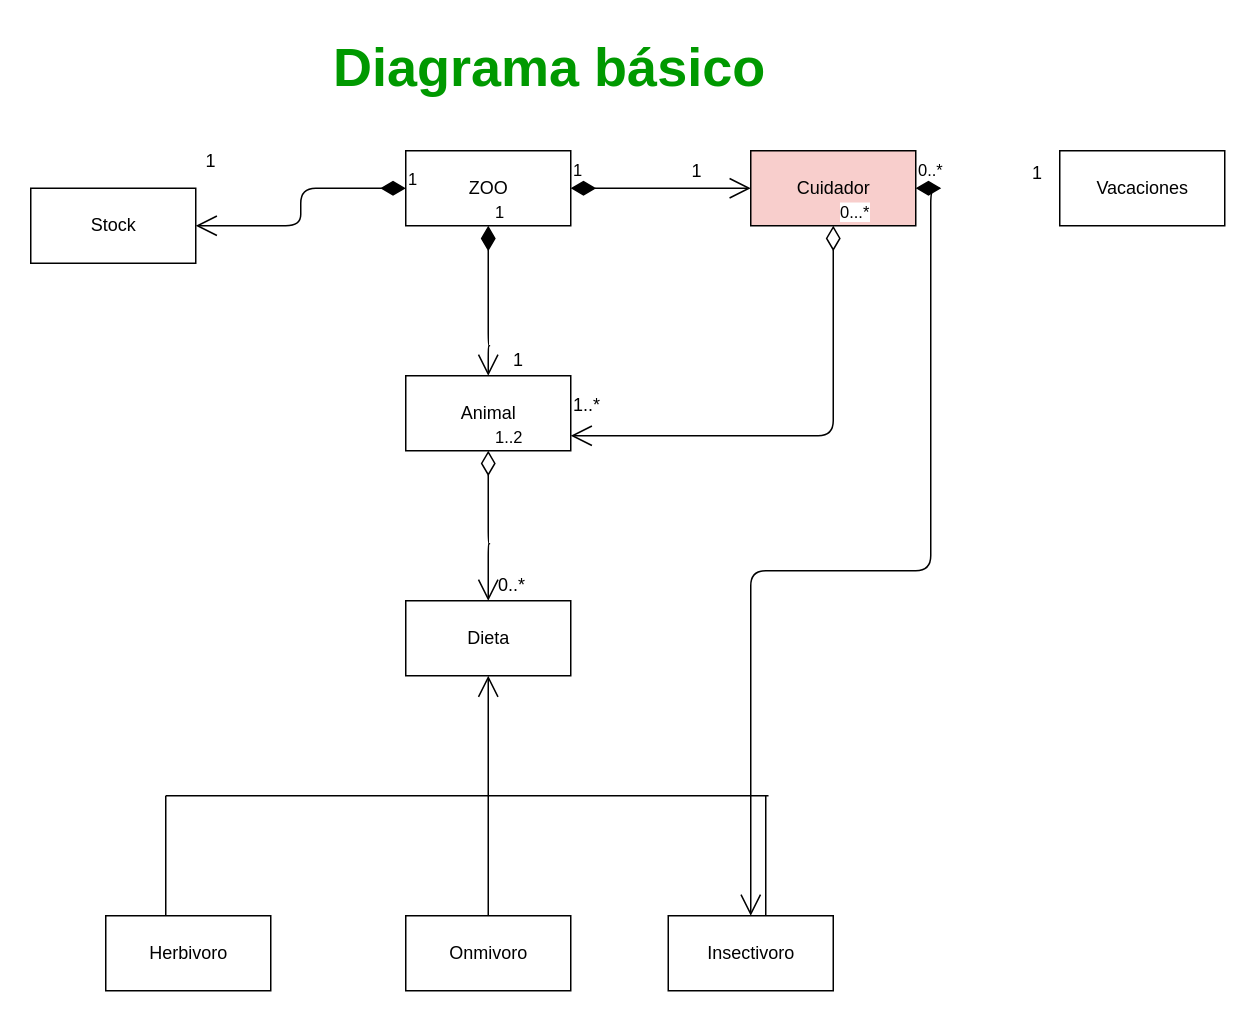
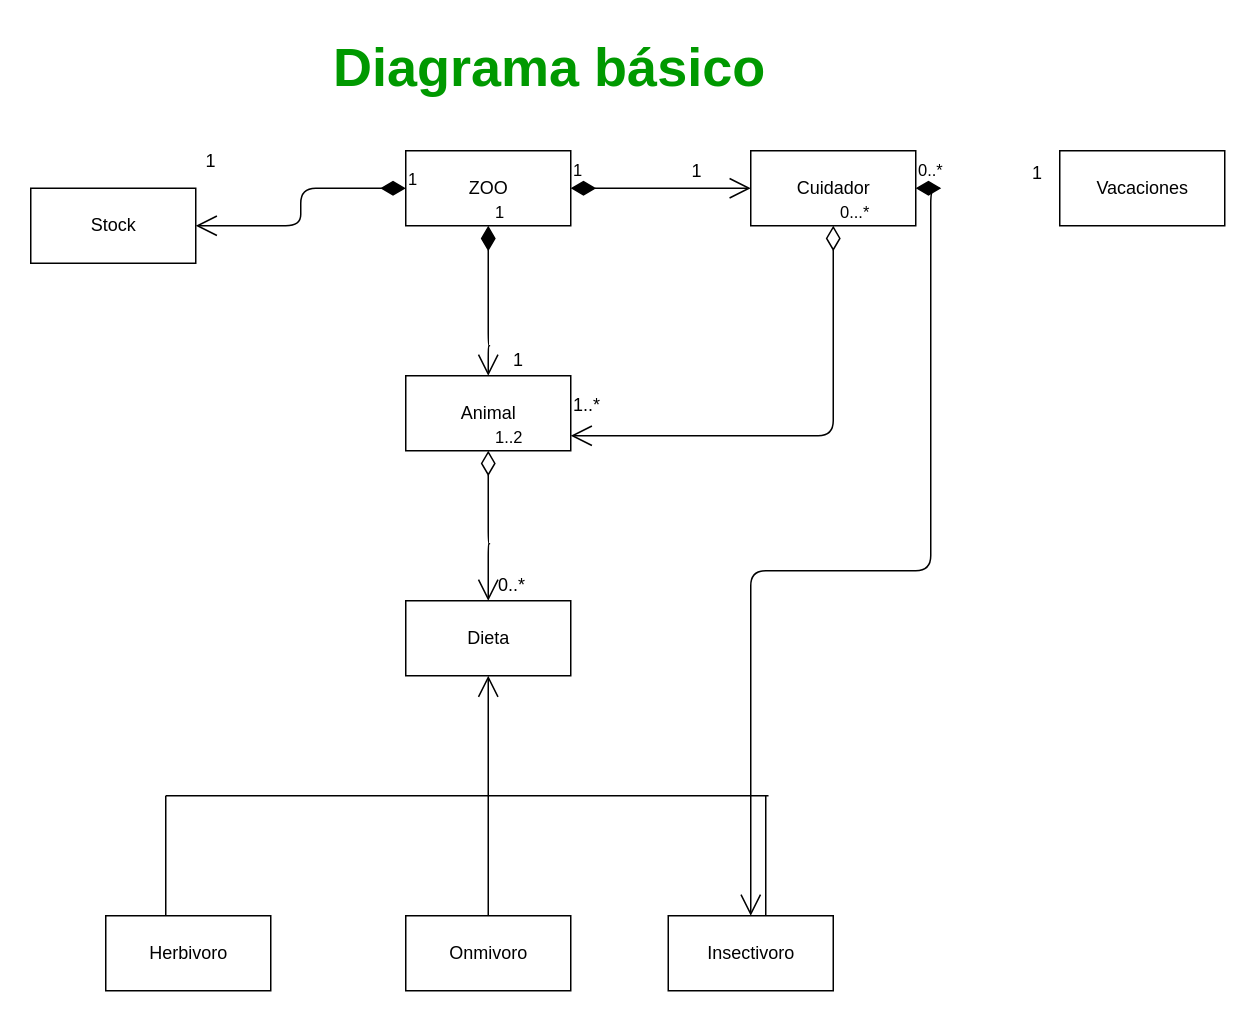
node "Cuidador": fillcolor #f8cecc -> #ffffff
